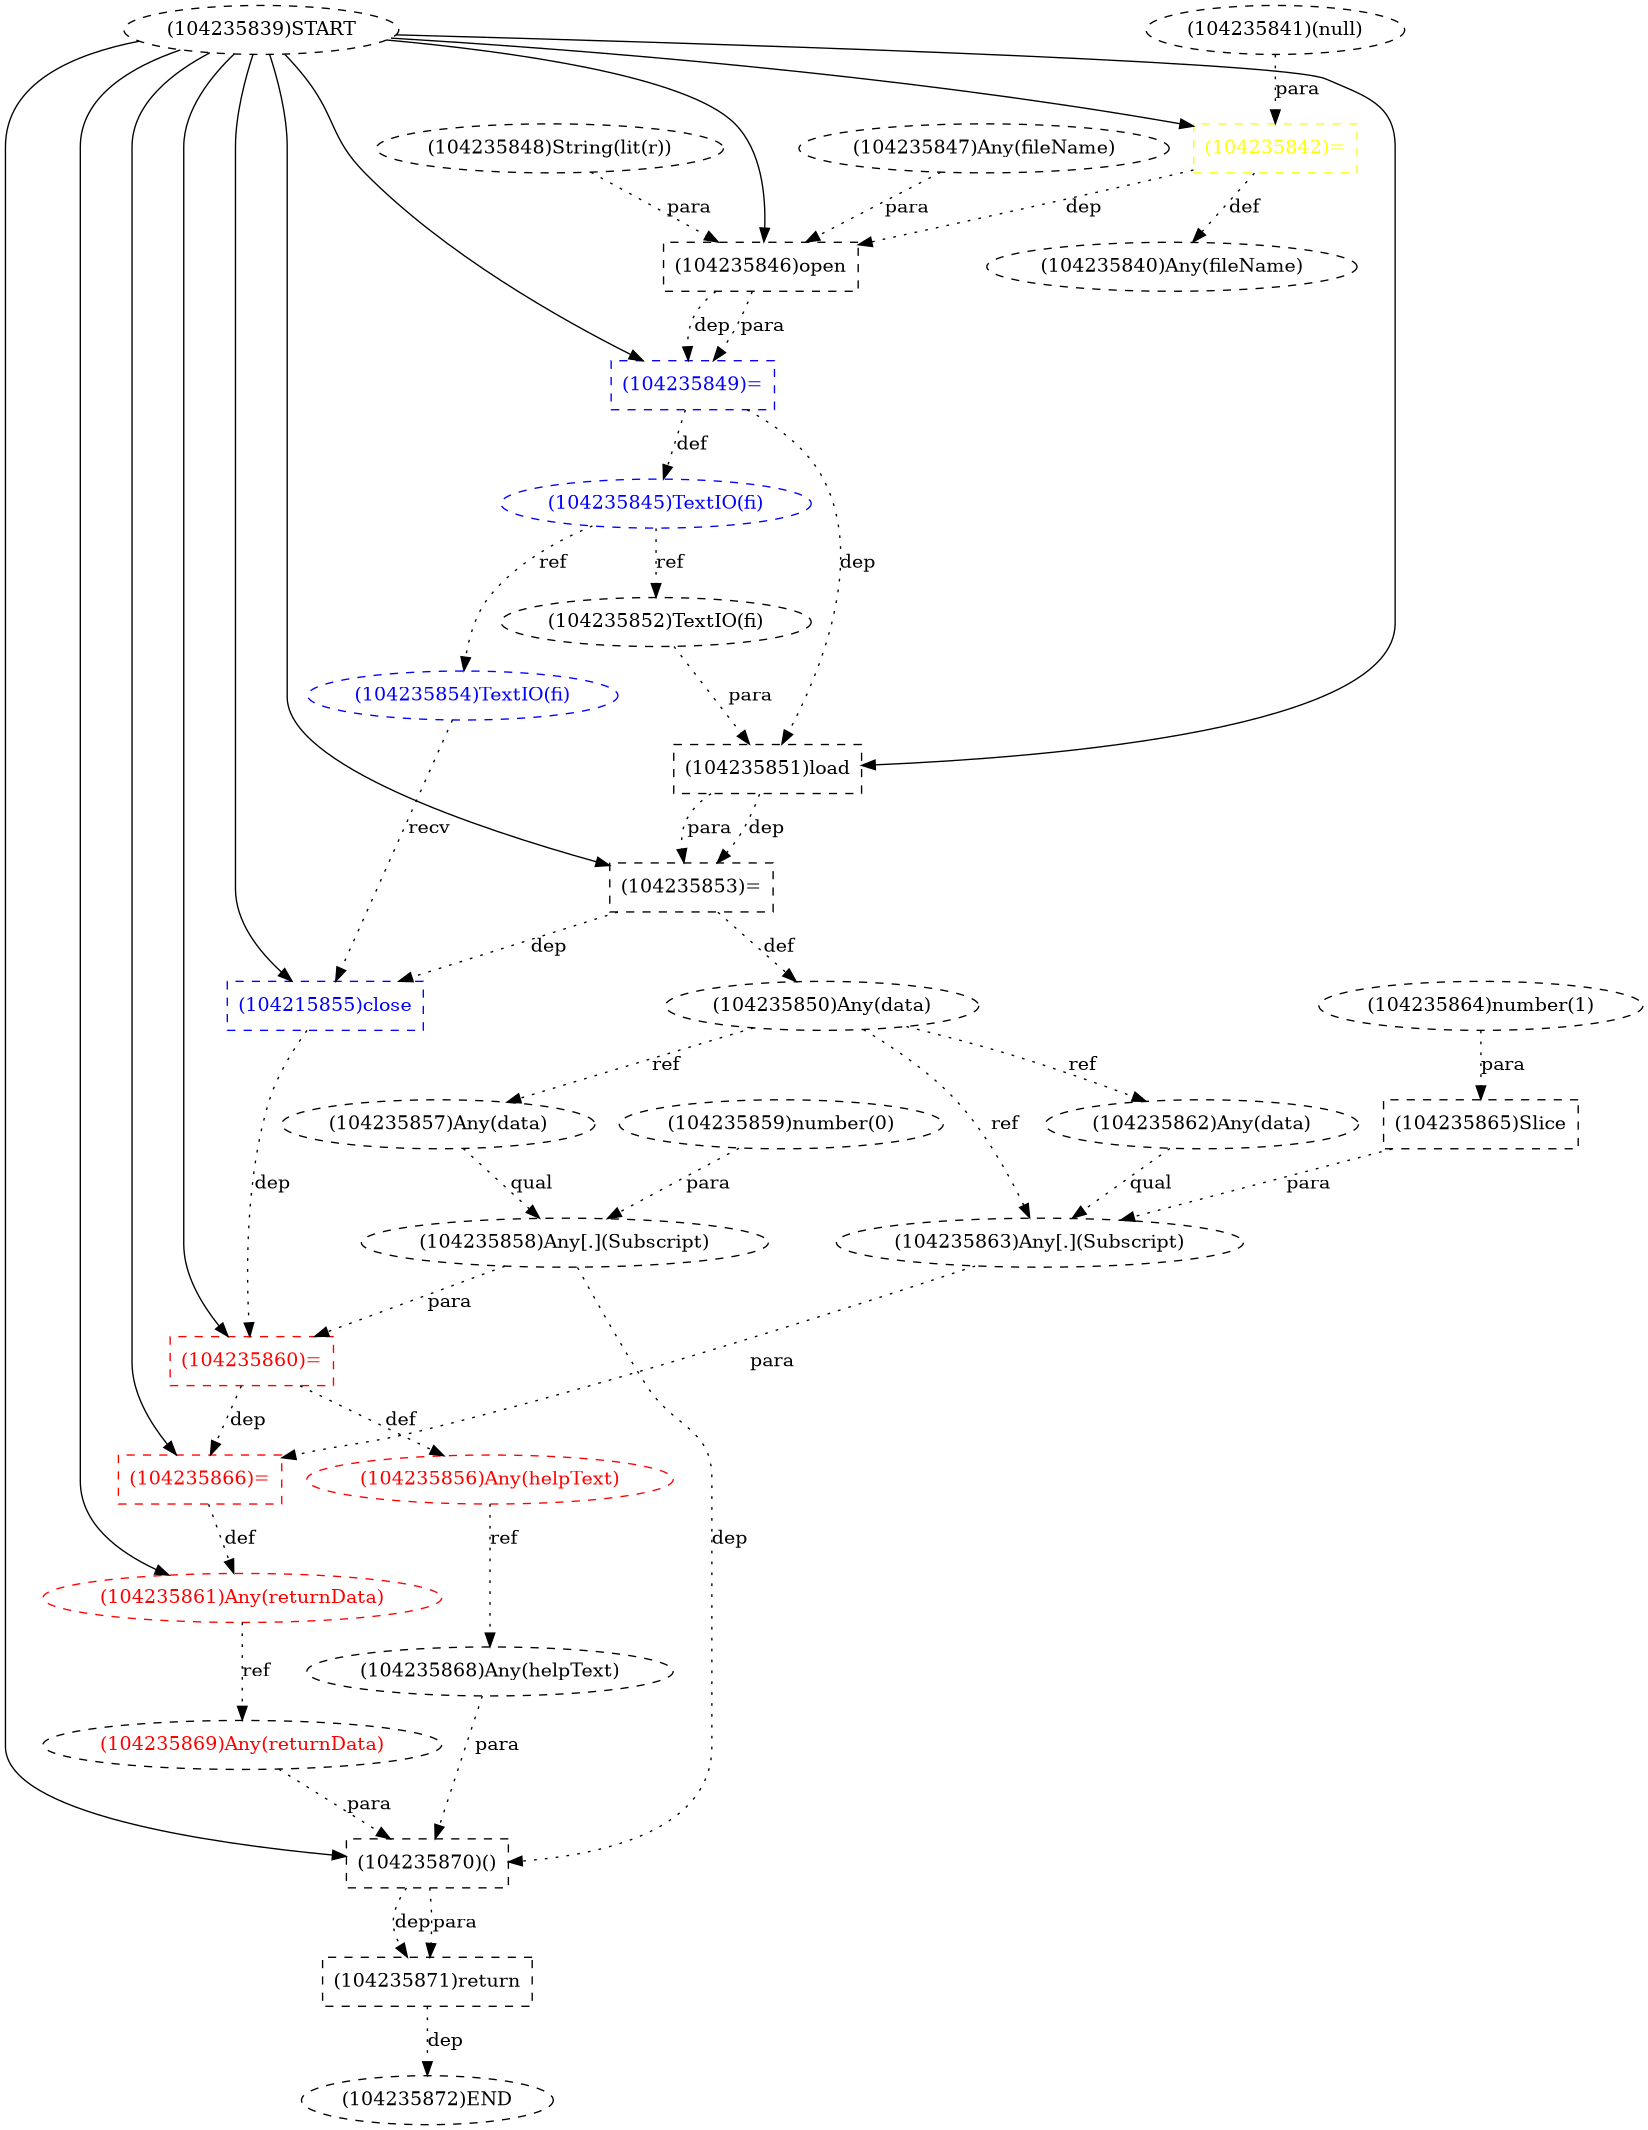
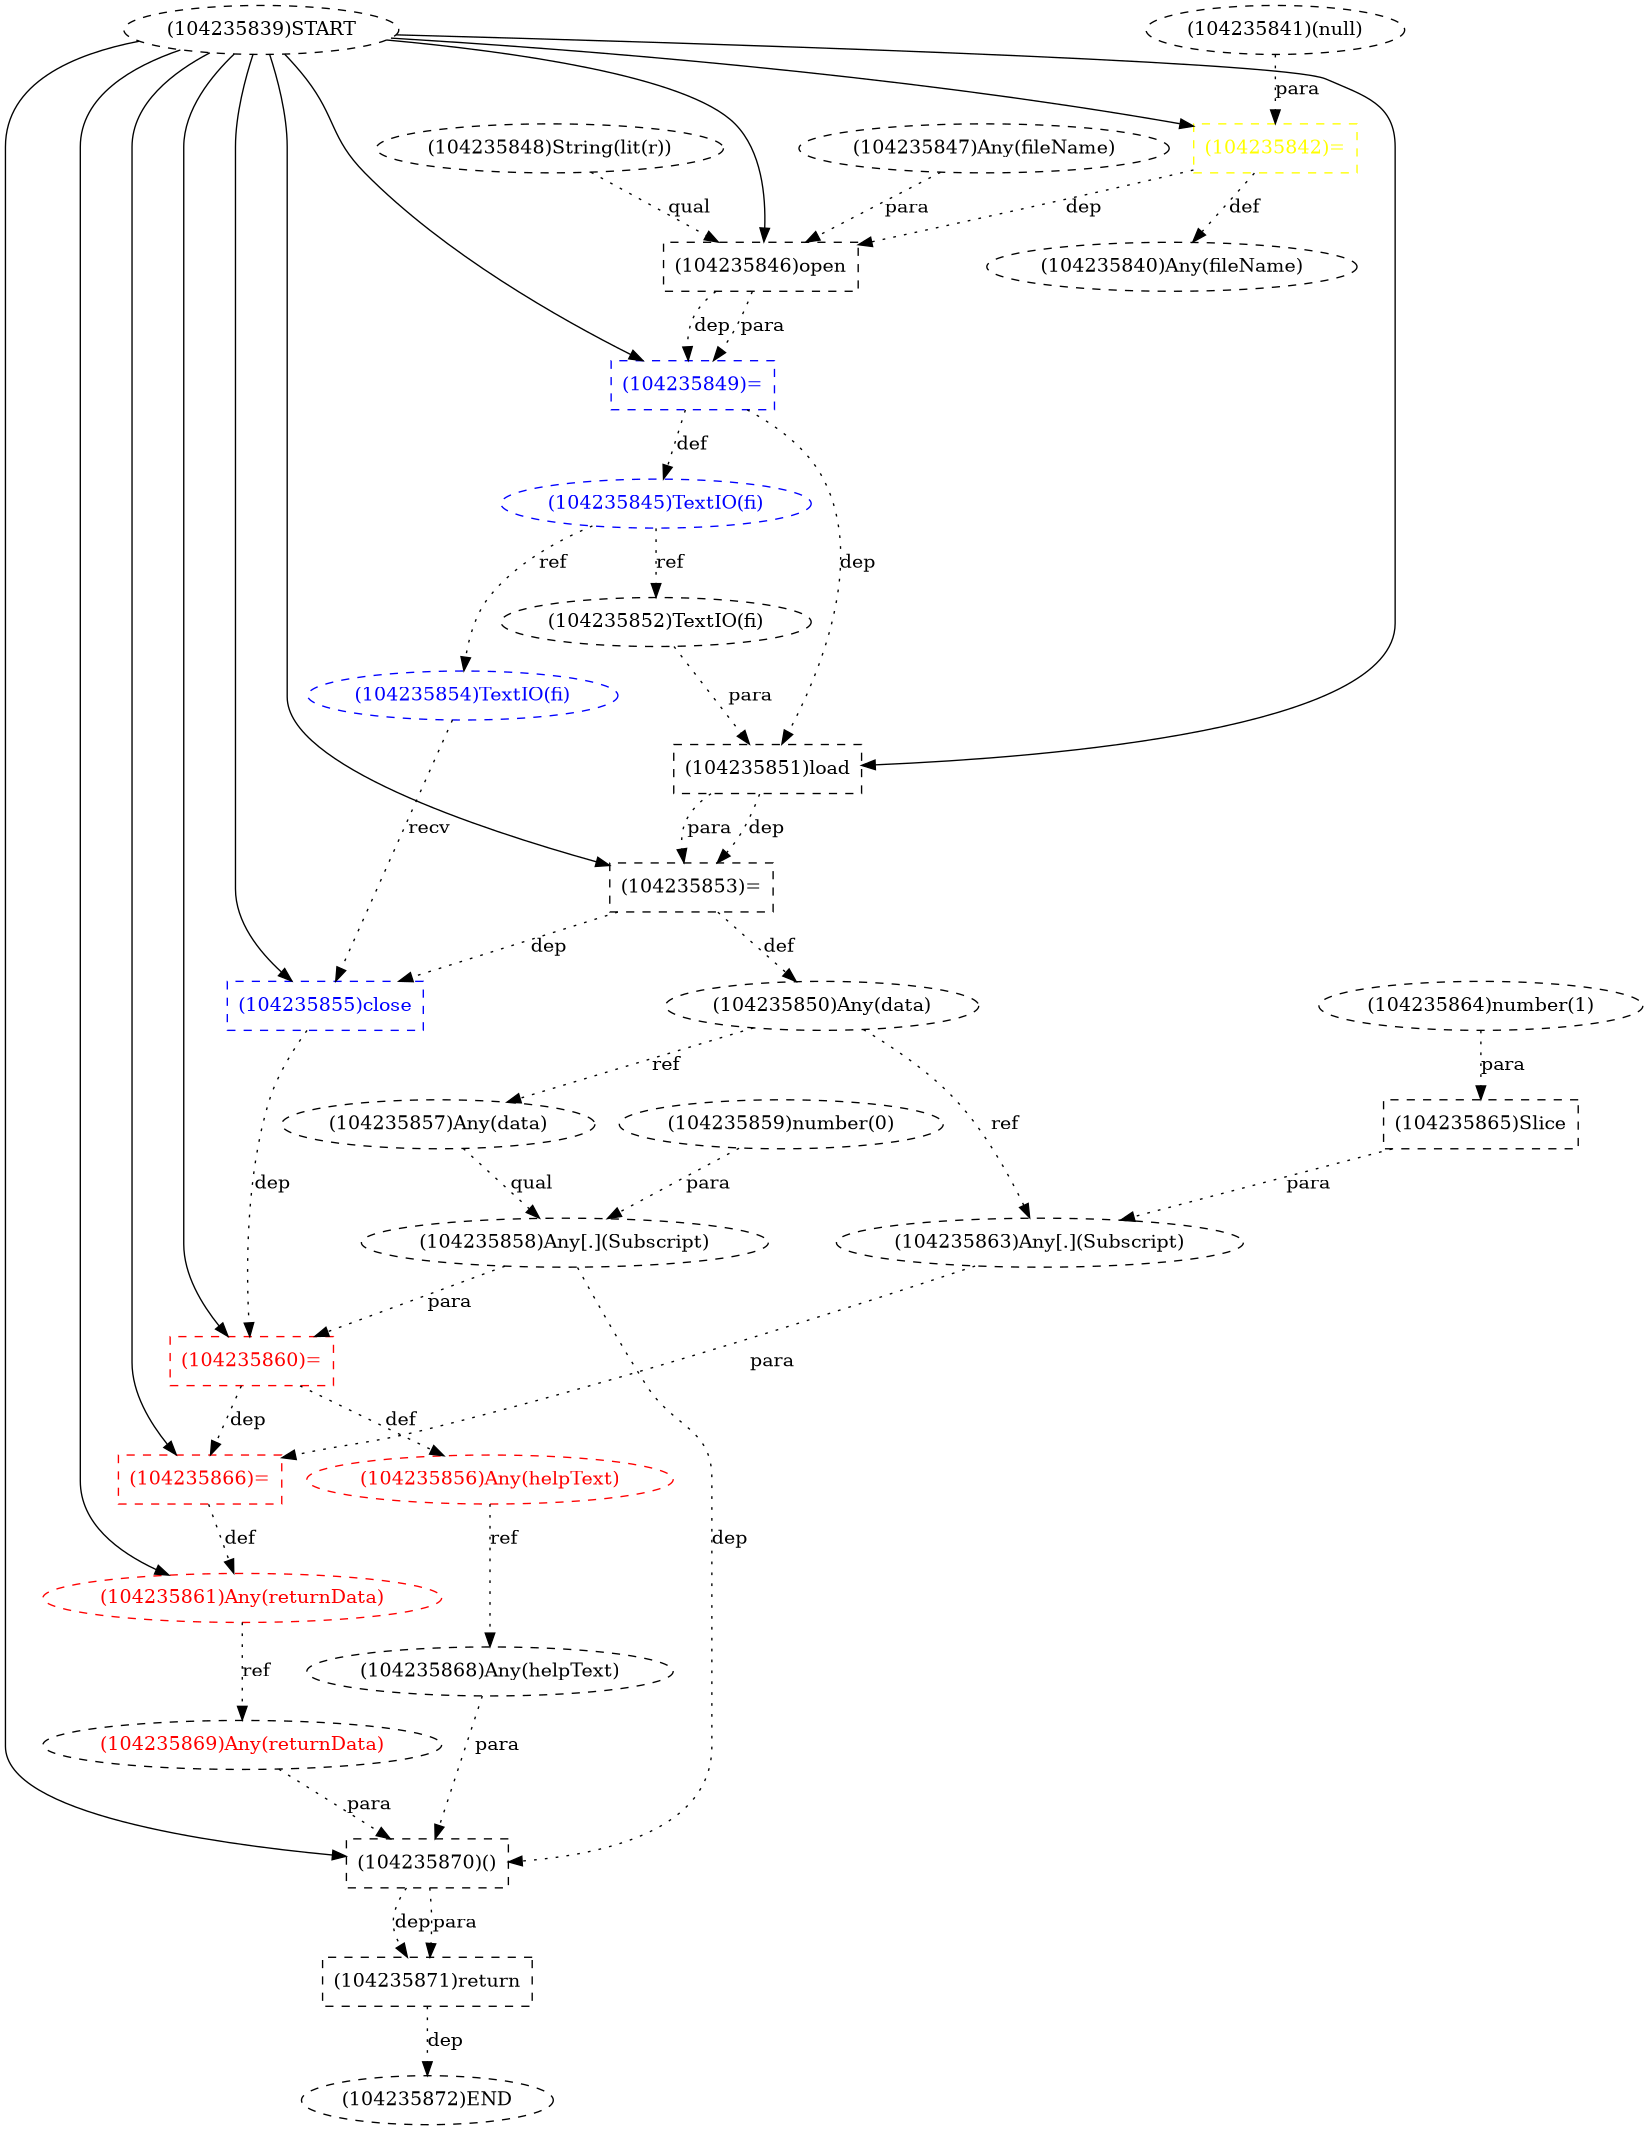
edge "(104235848)String(lit(r))" -> "(104235846)open": label "para" -> "qual"
node "(104215855)close": label "(104215855)close" -> "(104235855)close"
node "(104235862)Any(data)": removed
